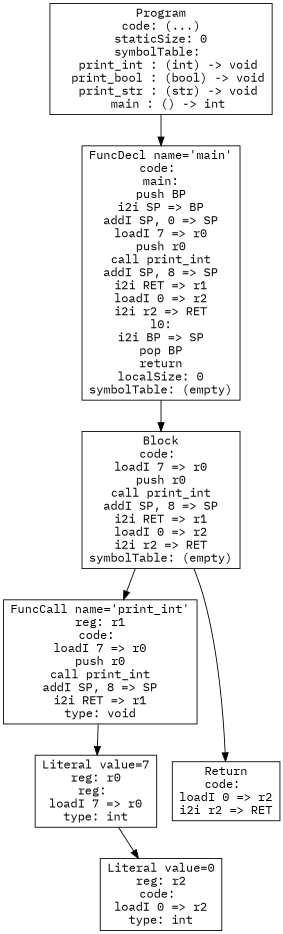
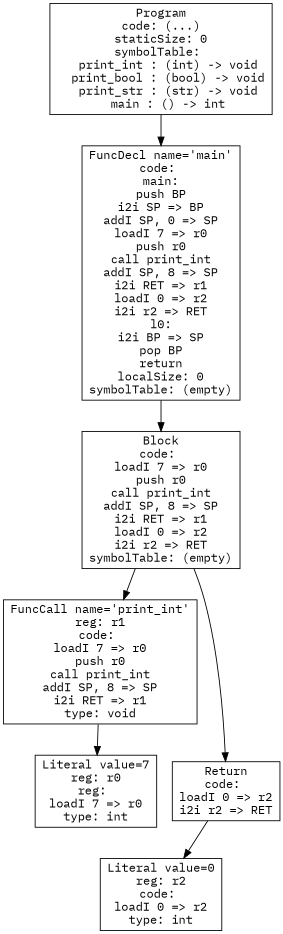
edge "Literal value=7 reg: r0 reg: loadI 7 => r0 type: int" -> "Literal value=0 reg: r2 code: loadI 0 => r2 type: int": now "Return code: loadI 0 => r2 i2i r2 => RET" -> "Literal value=0 reg: r2 code: loadI 0 => r2 type: int"
